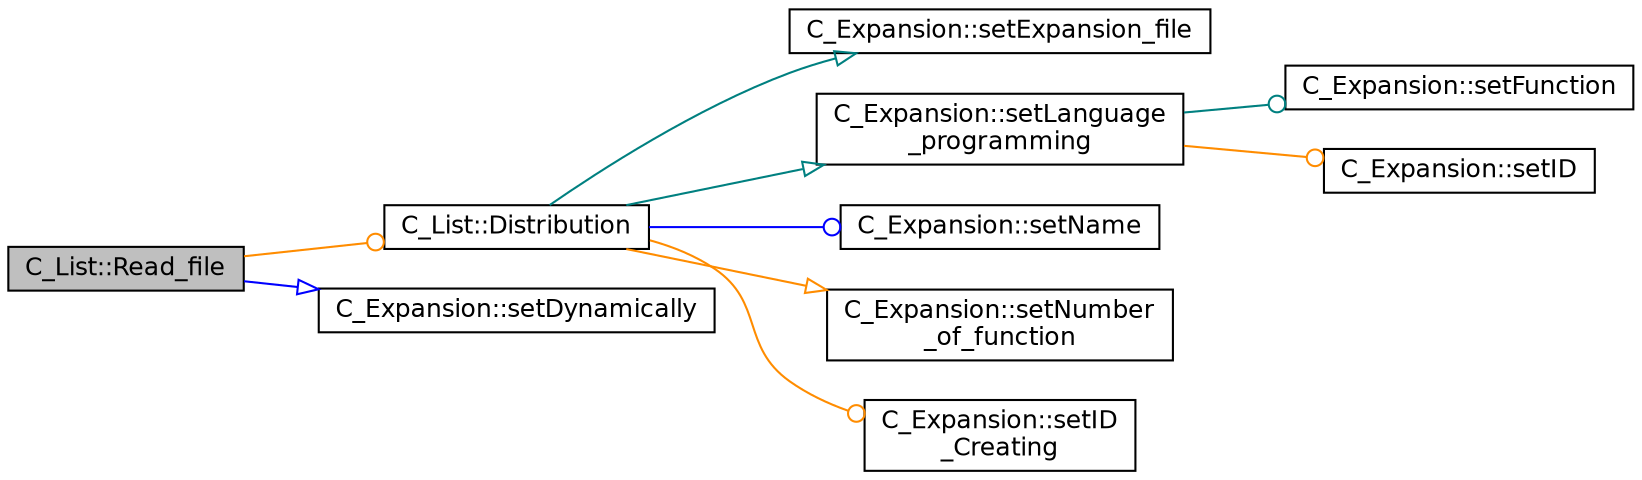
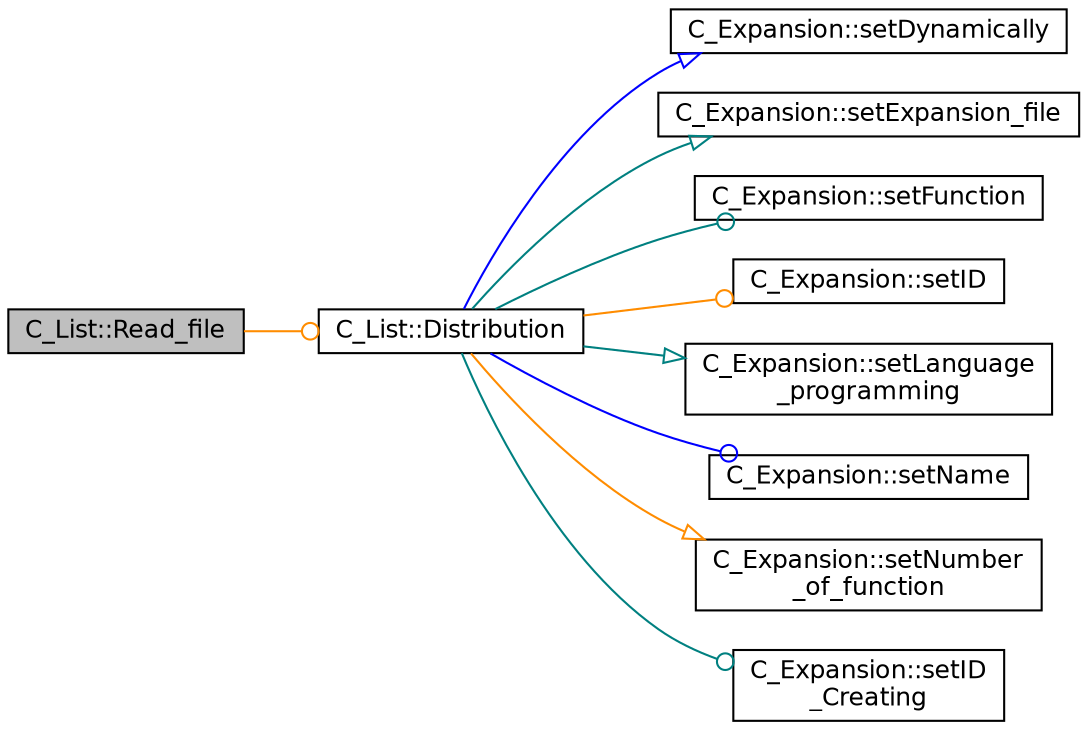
edge "C_Expansion::setLanguage _programming" -> "C_Expansion::setFunction": now "C_List::Distribution" -> "C_Expansion::setFunction"
edge "C_Expansion::setLanguage _programming" -> "C_Expansion::setID": now "C_List::Distribution" -> "C_Expansion::setID"
edge "C_List::Read_file" -> "C_Expansion::setDynamically": now "C_List::Distribution" -> "C_Expansion::setDynamically"
edge "C_List::Distribution" -> "C_Expansion::setID _Creating": color darkorange -> teal
